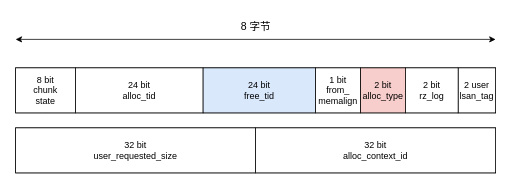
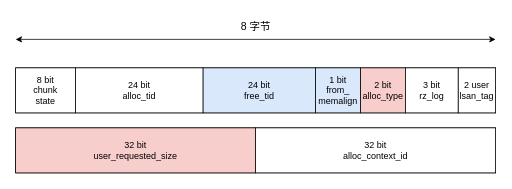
node "1 bit from_ memalign": fillcolor #ffffff -> #dae8fc
node "2 bit rz_log": label "2 bit rz_log" -> "3 bit rz_log"
node "32 bit user_requested_size": fillcolor #ffffff -> #f8cecc
